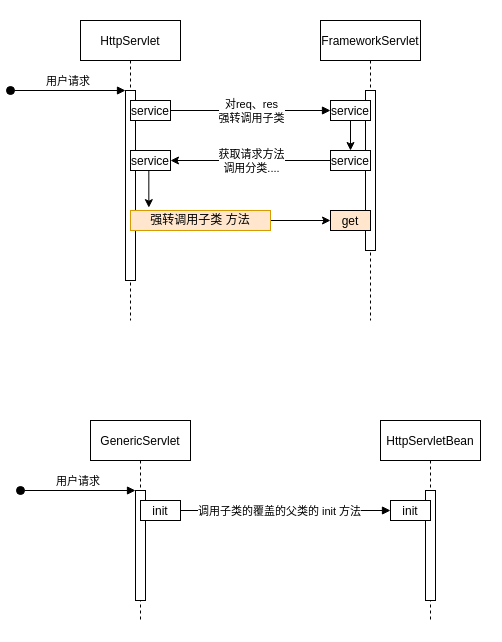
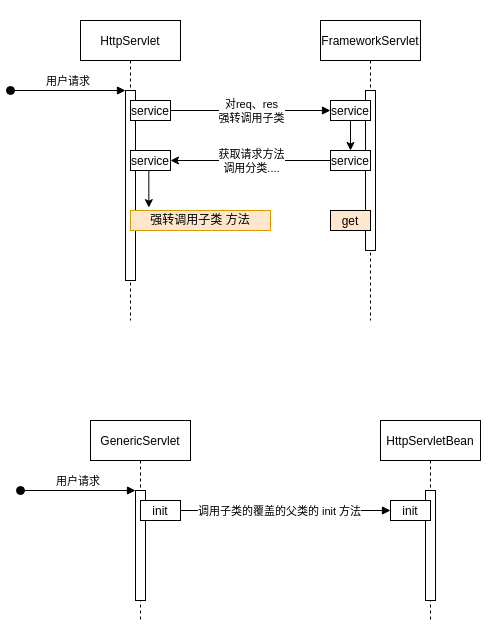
edge "强转调用子类 方法" -> "get": removed
